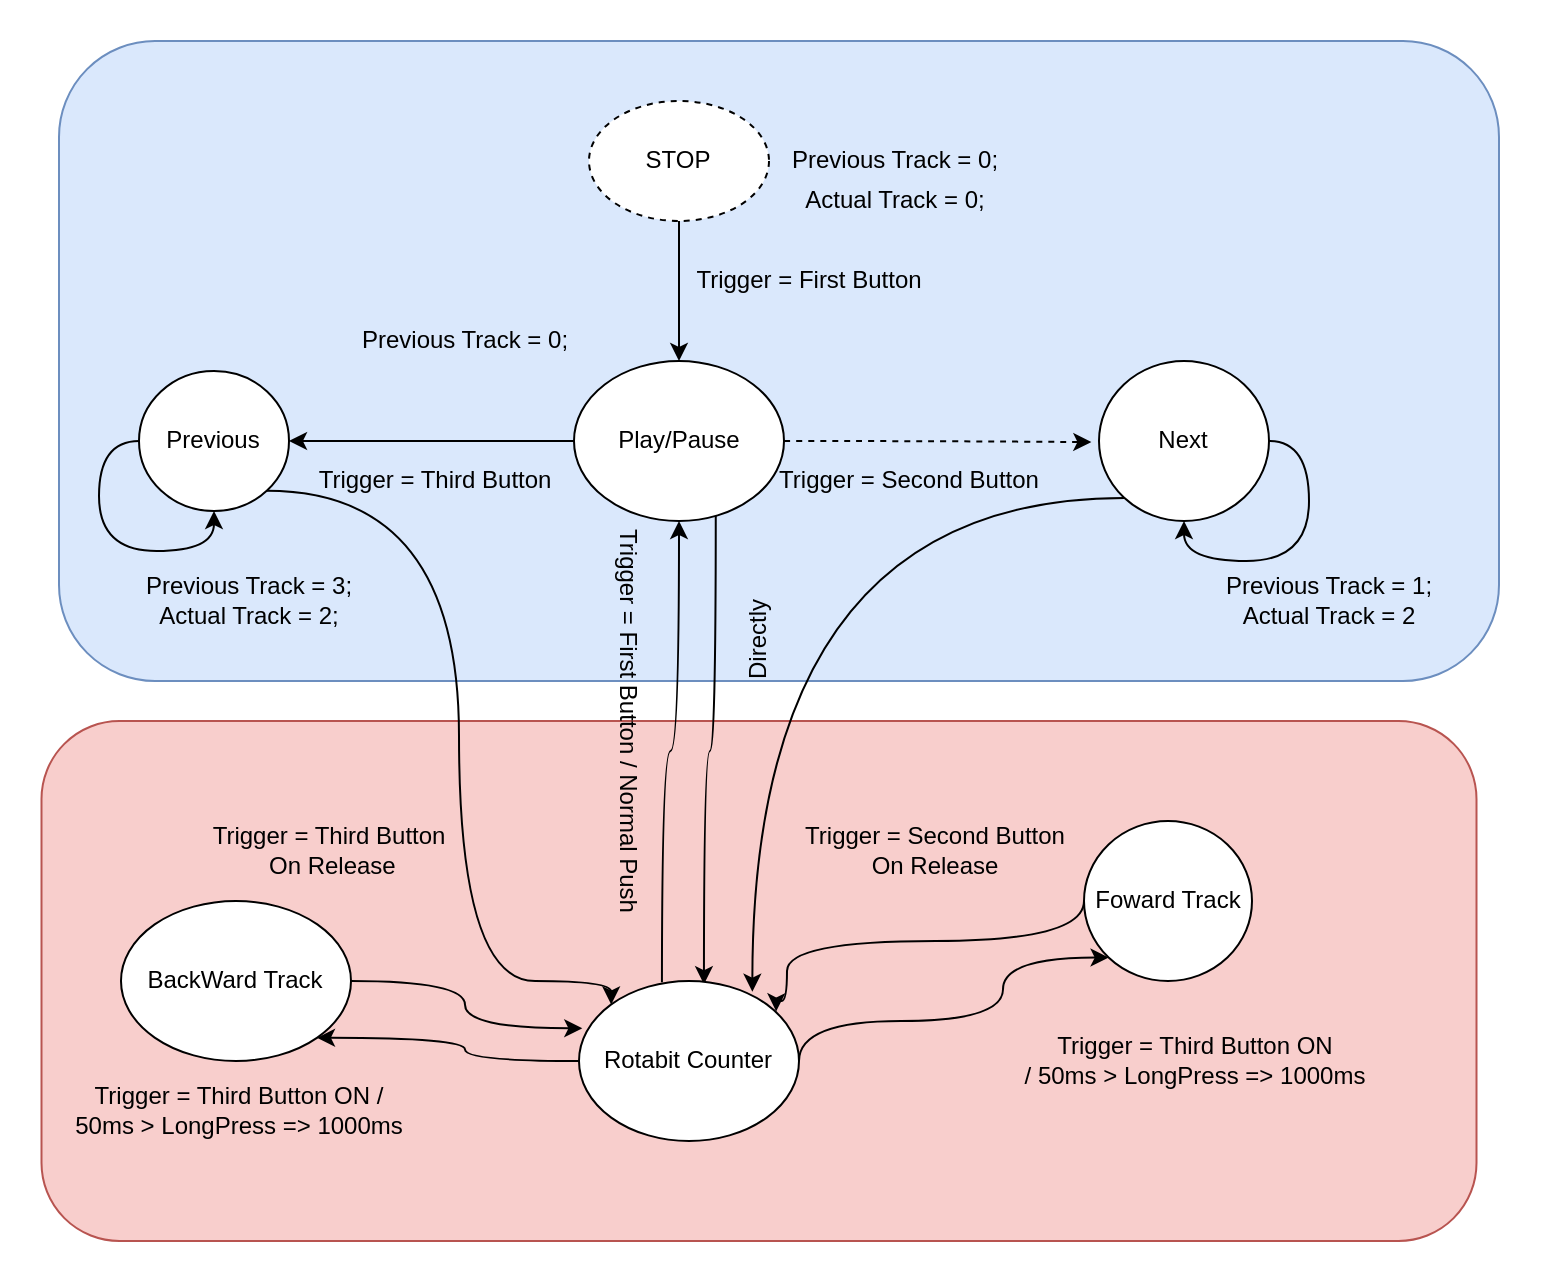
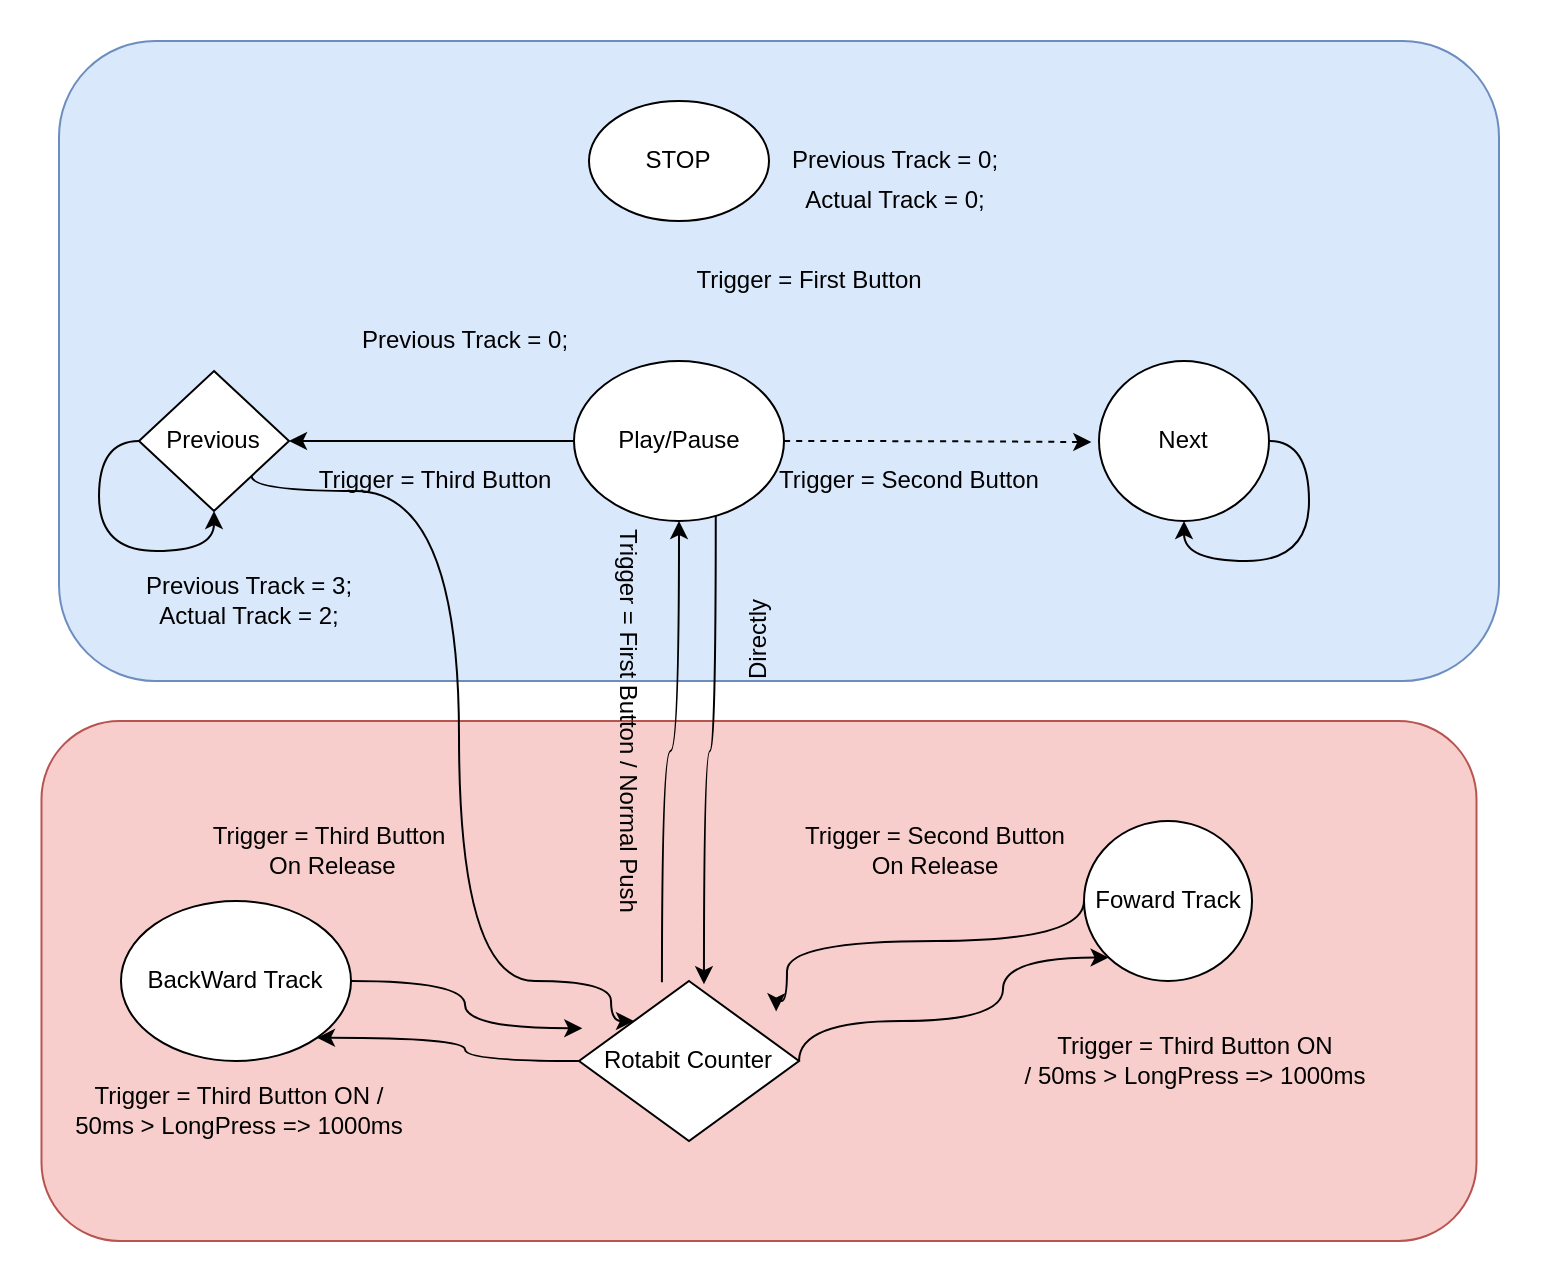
node "STOP": style dashed -> solid
edge "STOP" -> "Play/Pause": removed
node "Previous": shape ellipse -> diamond
node "Previous Track = 1; Actual Track = 2": removed
edge "Next" -> "Rotabit Counter": removed
node "Rotabit Counter": shape ellipse -> diamond
